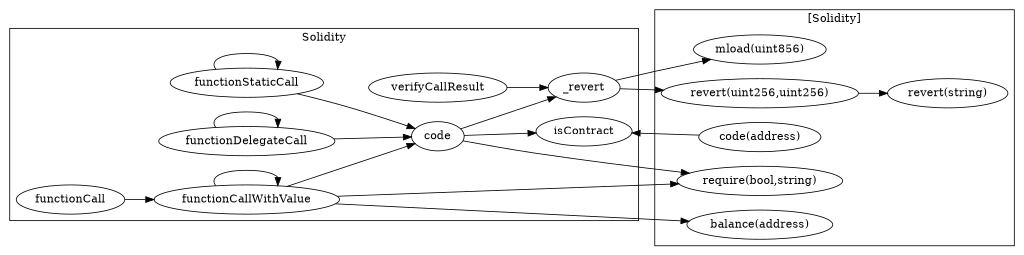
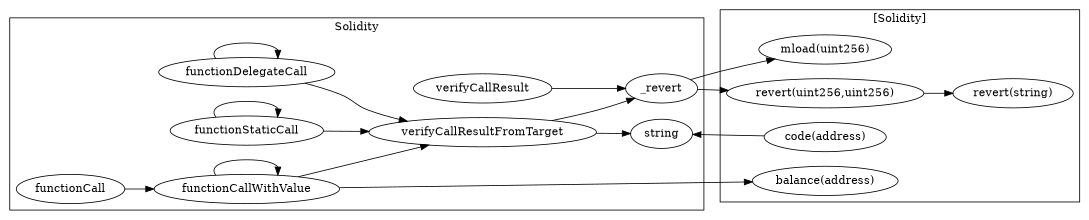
node "mload(uint856)": label "mload(uint856)" -> "mload(uint256)"
node "isContract": label "isContract" -> "string"
node "code": label "code" -> "verifyCallResultFromTarget"
node "require(bool,string)": removed
